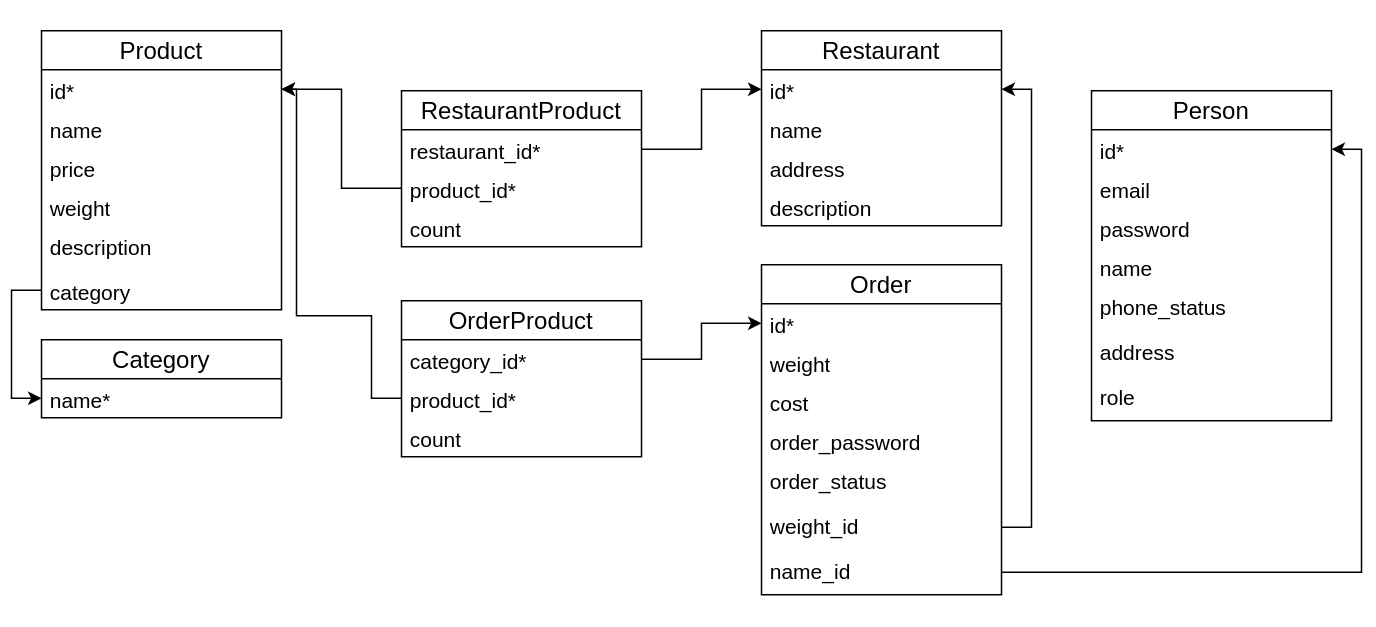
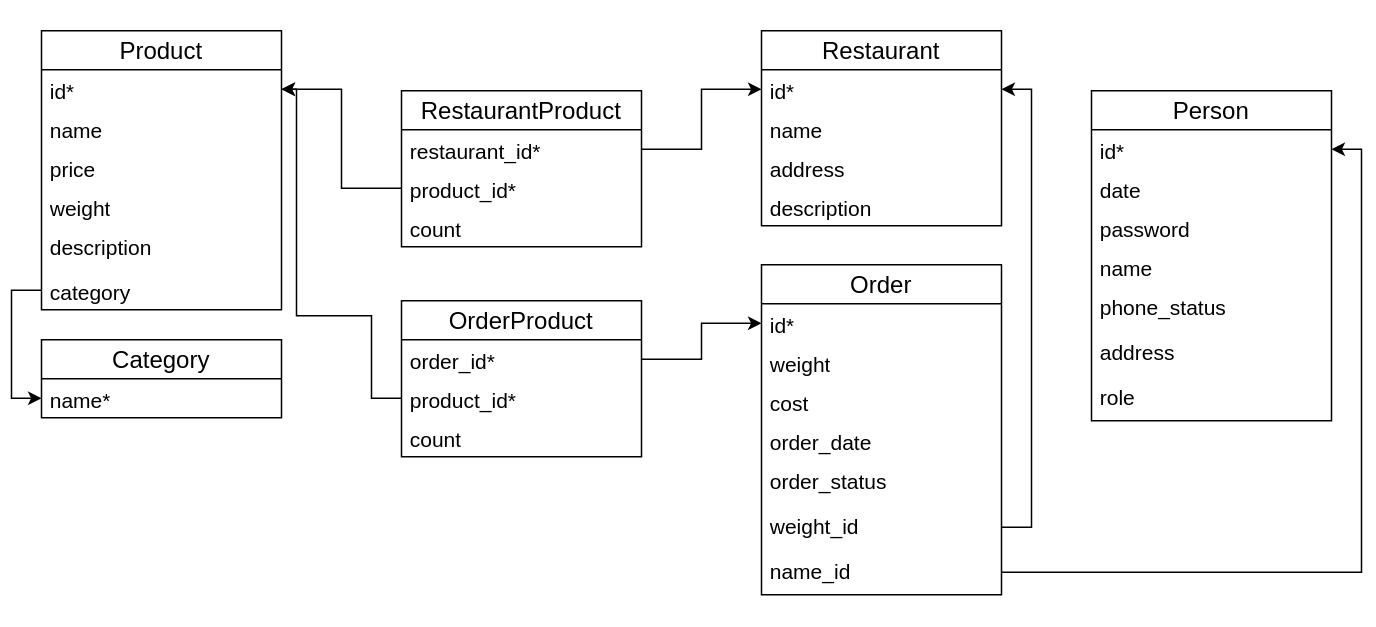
node "email": label "email" -> "date"
node "category_id*": label "category_id*" -> "order_id*"
node "order_password": label "order_password" -> "order_date"
